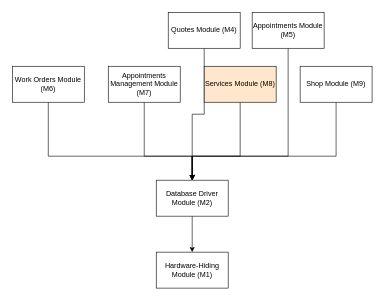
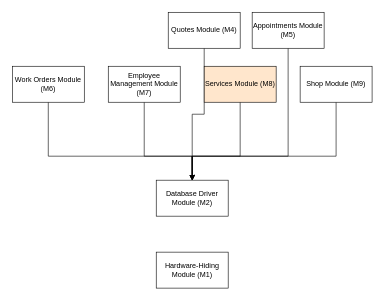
node "Appointments Management Module (M7)": label "Appointments Management Module (M7)" -> "Employee Management Module (M7)"
edge "Database Driver Module (M2)" -> "Hardware-Hiding Module (M1)": removed
